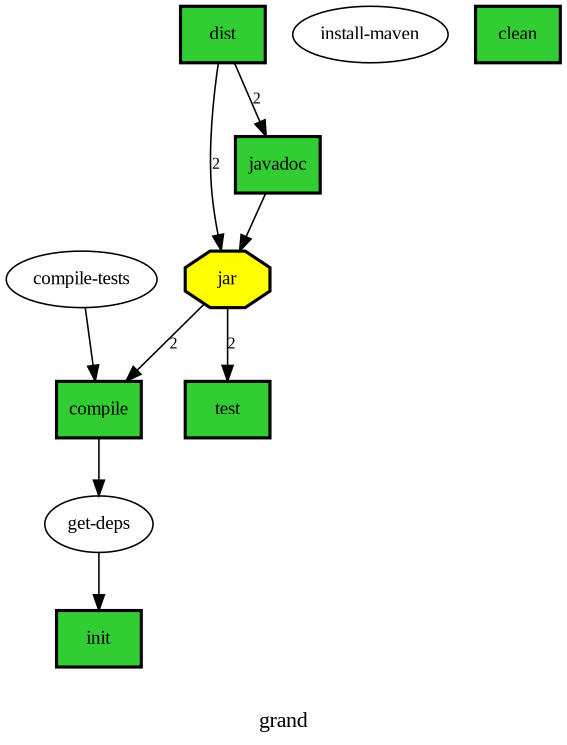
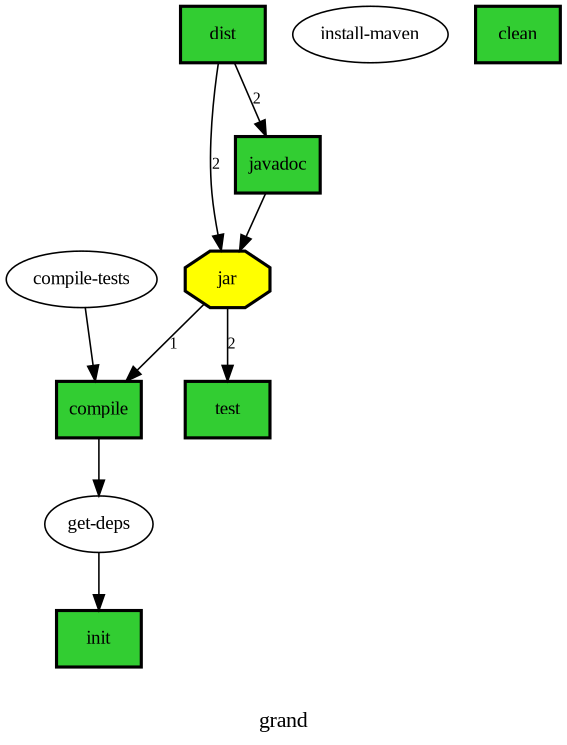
edge "jar" -> "compile": label "2" -> "1"
